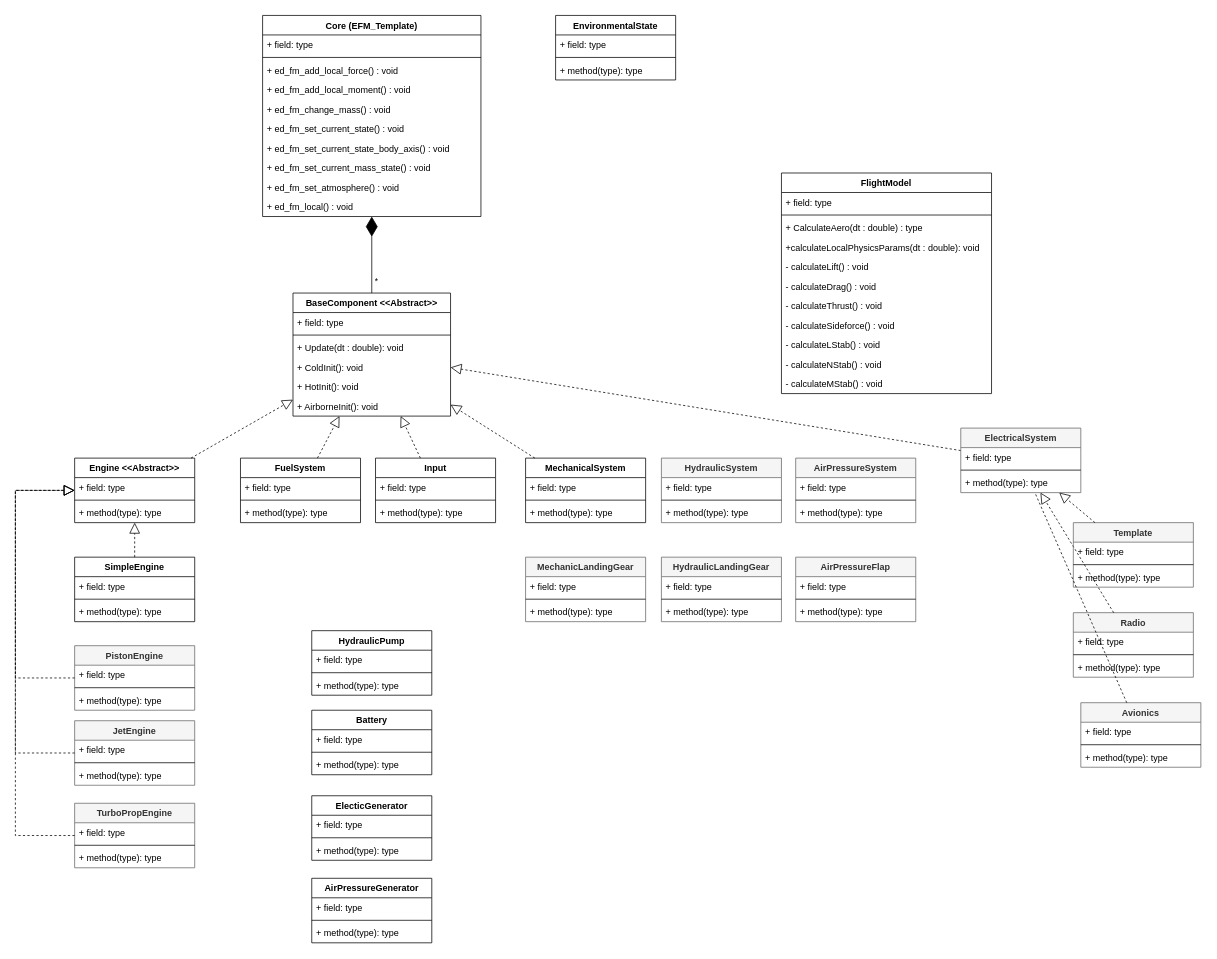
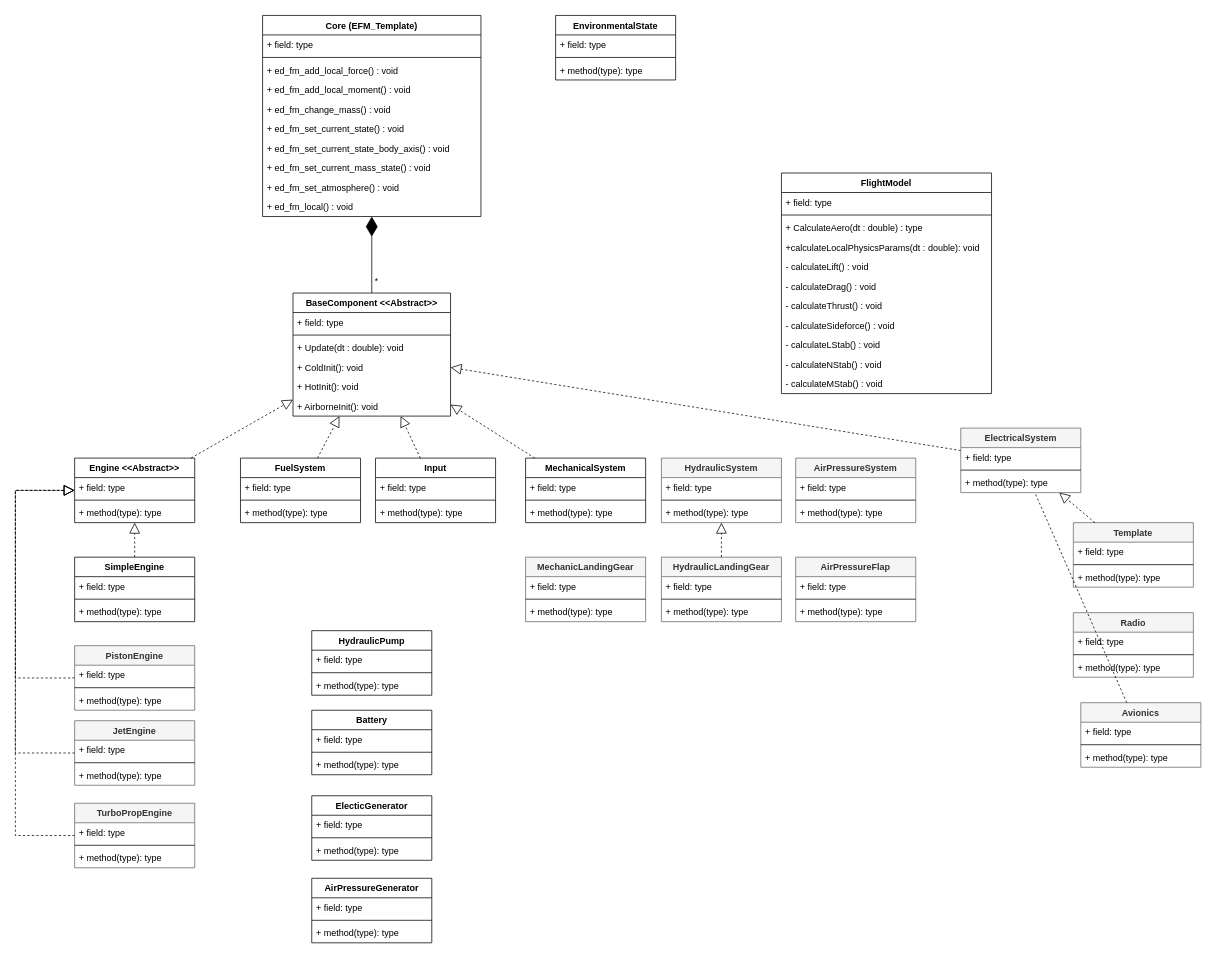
edge "HydraulicLandingGear" -> "HydraulicSystem": added
edge "Radio" -> "ElectricalSystem": removed
